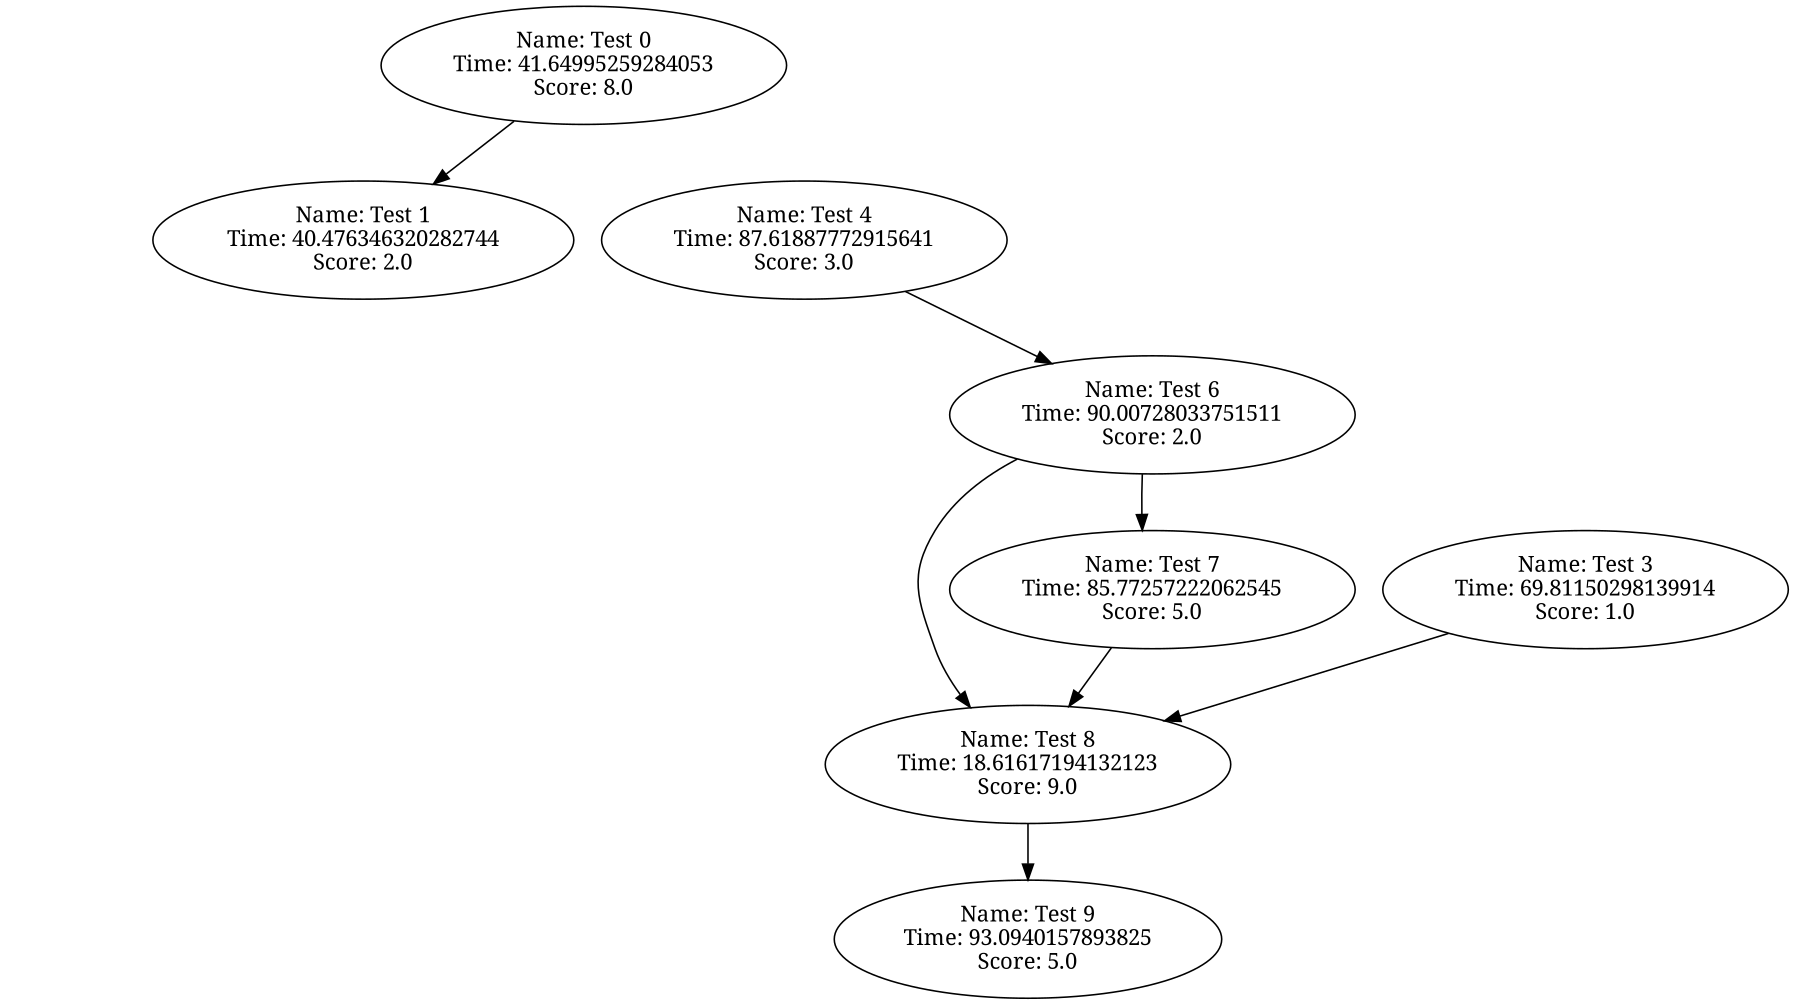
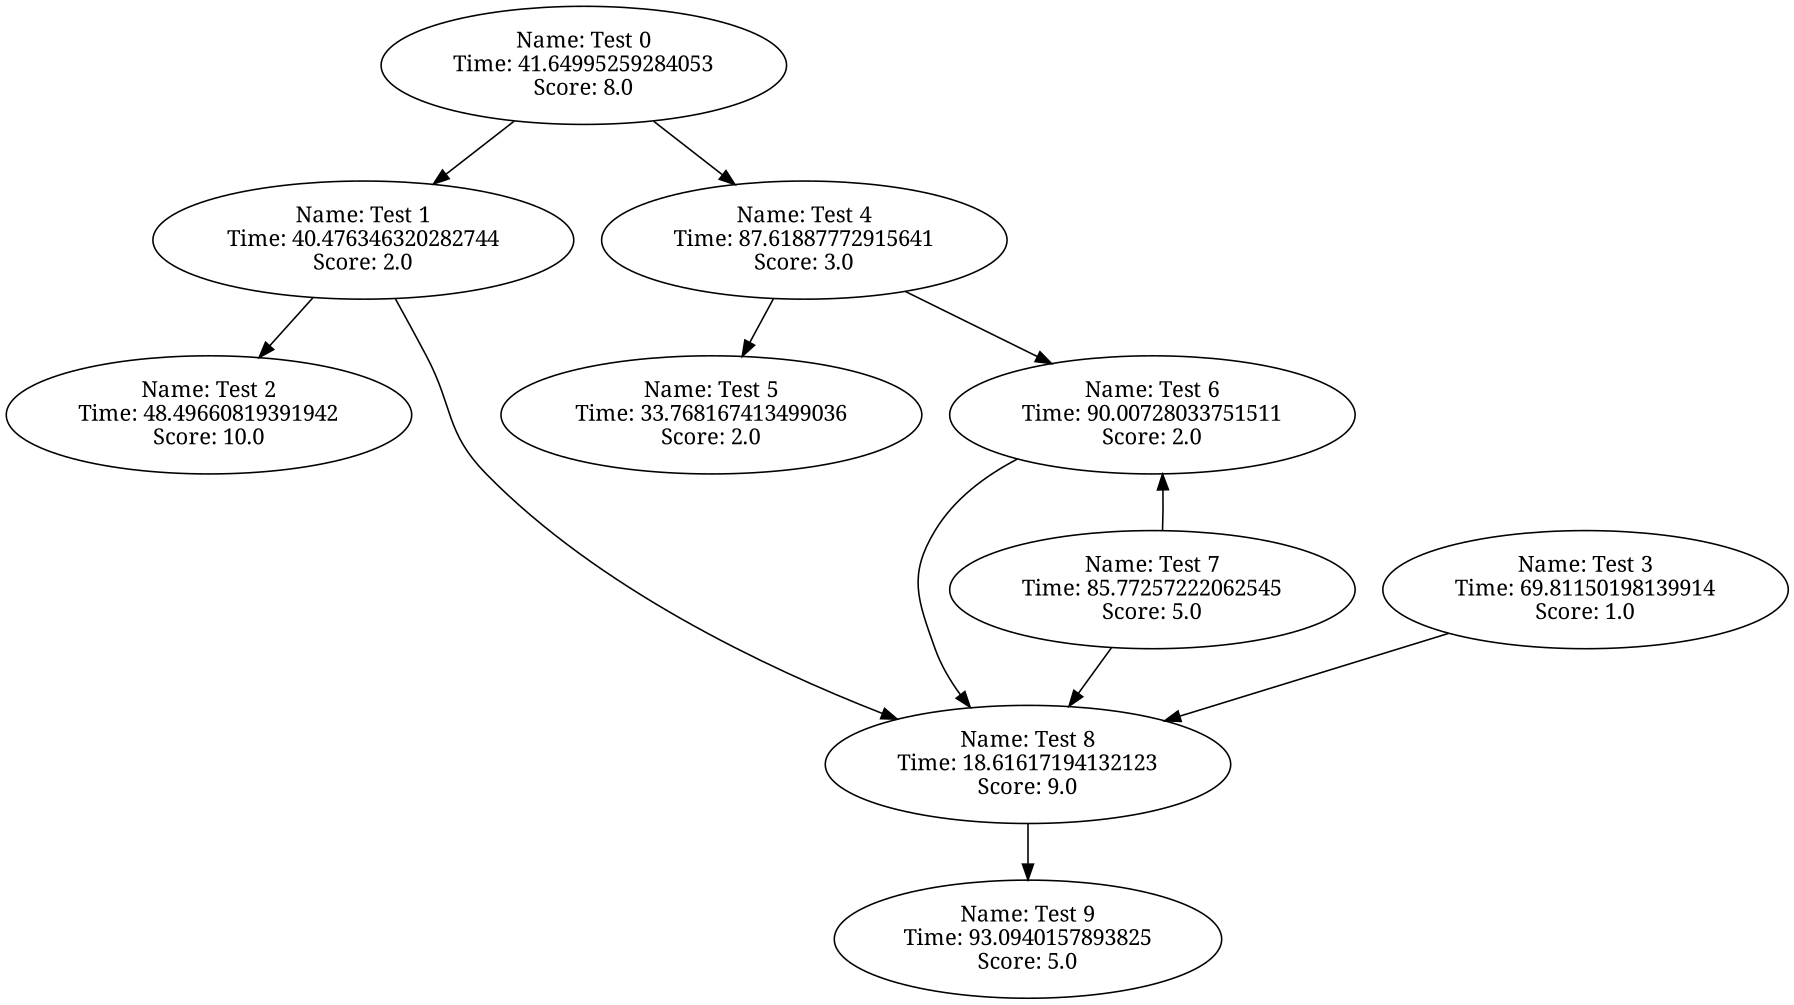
edge "Name: Test 0 Time: 41.64995259284053 Score: 8.0" -> "Name: Test 4 Time: 87.61887772915641 Score: 3.0": added
node "Name: Test 2 Time: 48.49660819391942 Score: 10.0": added
node "Name: Test 5 Time: 33.768167413499036 Score: 2.0": added
edge "Name: Test 6 Time: 90.00728033751511 Score: 2.0" -> "Name: Test 7 Time: 85.77257222062545 Score: 5.0": reversed
edge "Name: Test 1 Time: 40.476346320282744 Score: 2.0" -> "Name: Test 8 Time: 18.61617194132123 Score: 9.0": added
node "Name: Test 3 Time: 69.81150298139914 Score: 1.0": label "Name: Test 3 Time: 69.81150298139914 Score: 1.0" -> "Name: Test 3 Time: 69.81150198139914 Score: 1.0"
